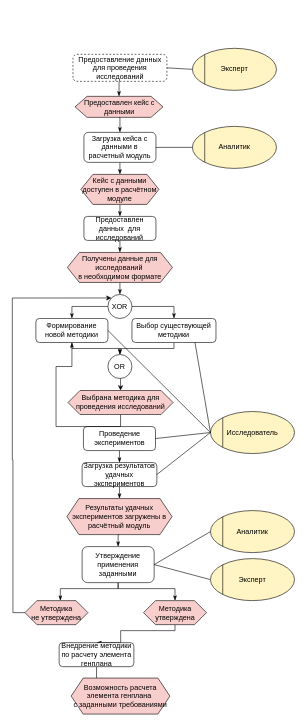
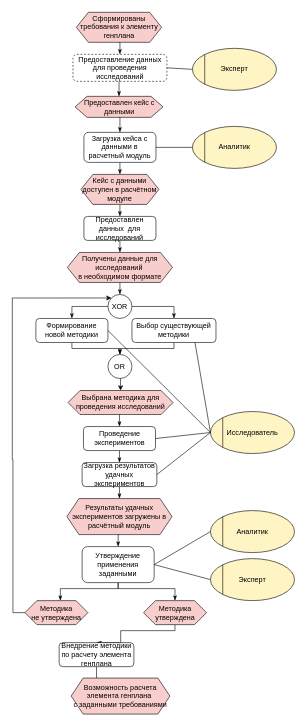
node "Сформированы требования к элементу генплана": added
edge "Сформированы требования к элементу генплана" -> "Предоставление данных для проведения исследований": added
edge "Выбрана методика для проведения исследований" -> "Формирование новой методики": now "Выбрана методика для проведения исследований" -> "Проведение экспериментов"
